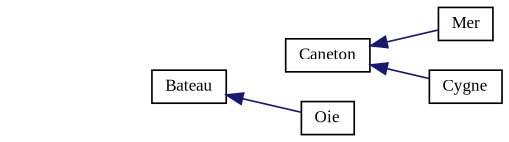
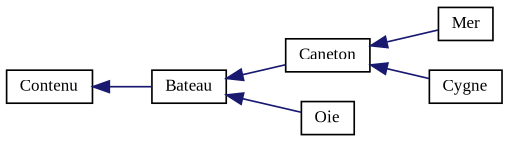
edge "Caneton" -> "Bateau": added
node "Contenu": added
